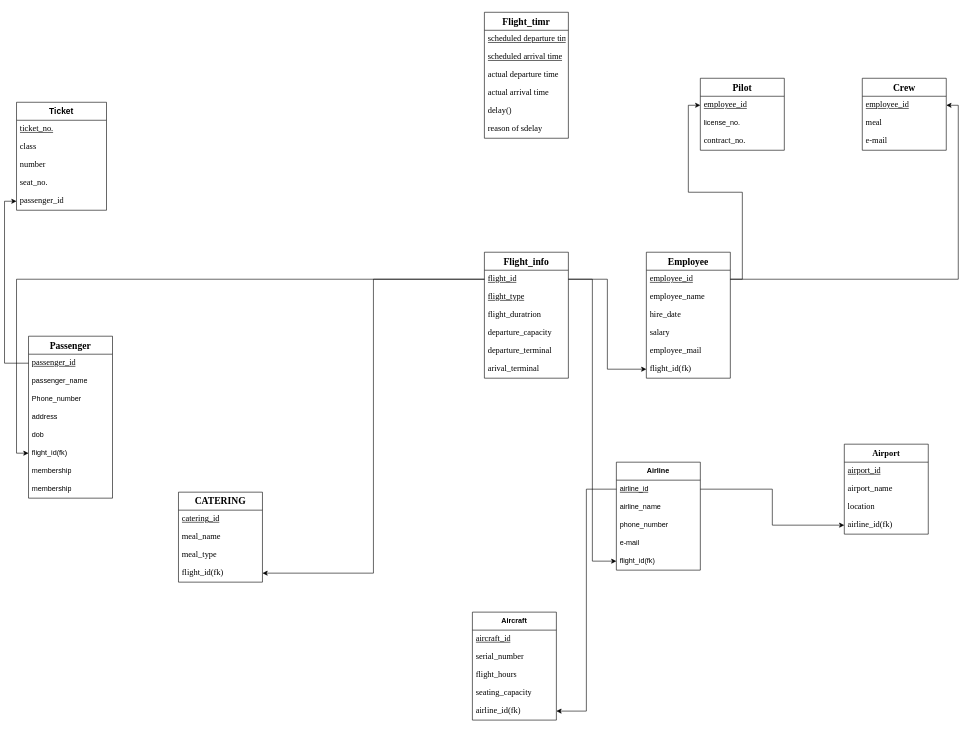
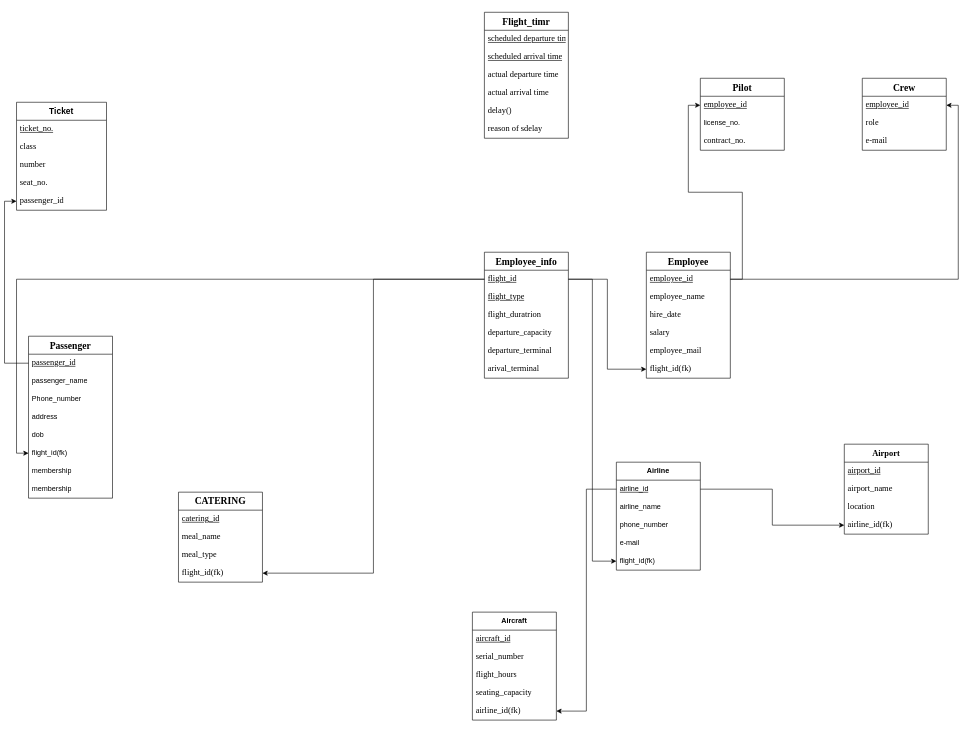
node "meal": label "meal" -> "role"
node "Flight_info": label "Flight_info" -> "Employee_info"
